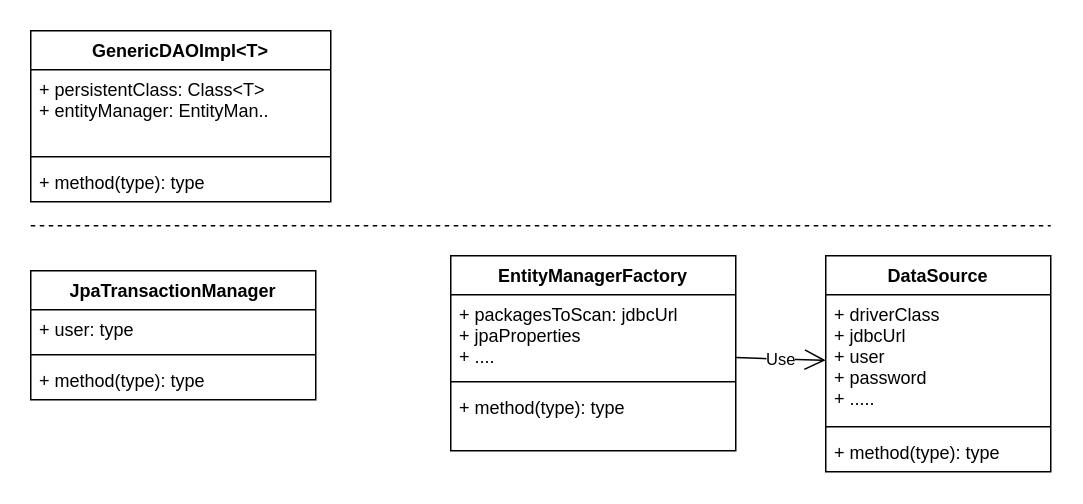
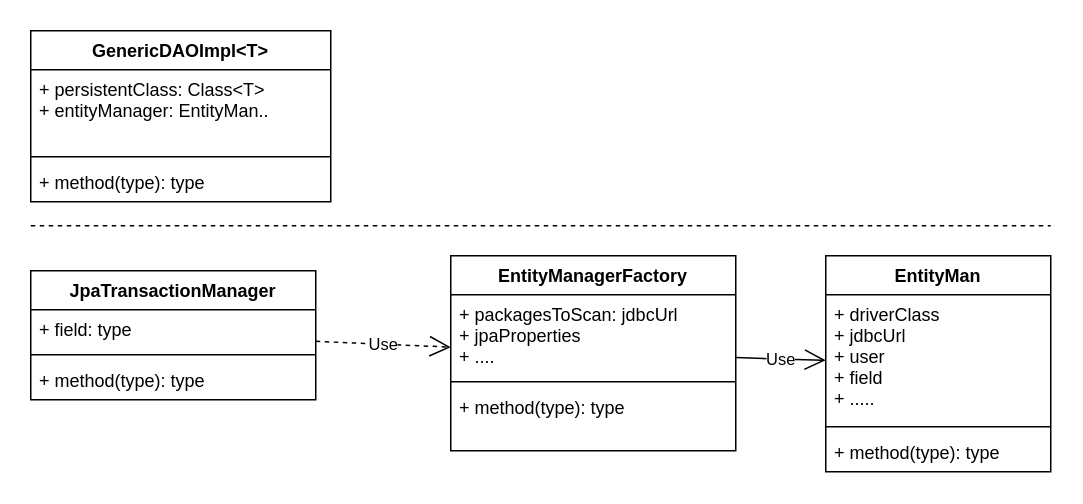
node "DataSource": label "DataSource" -> "EntityMan"
node "+ driverClass + jdbcUrl + user + password + .....": label "+ driverClass + jdbcUrl + user + password + ....." -> "+ driverClass + jdbcUrl + user + field + ....."
node "+ user: type": label "+ user: type" -> "+ field: type"
edge "JpaTransactionManager" -> "EntityManagerFactory": added, label "Use"
